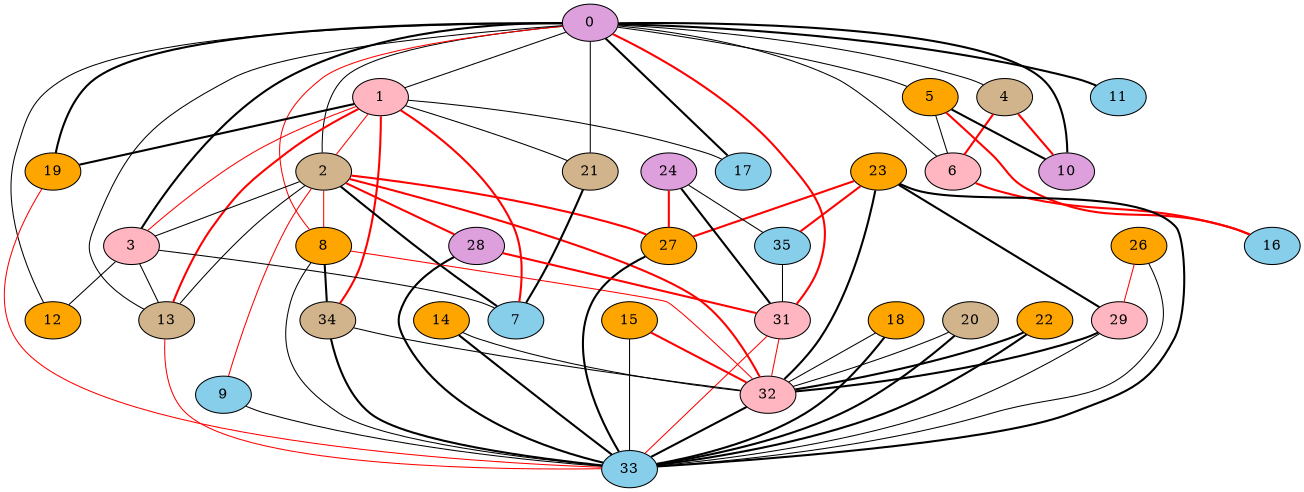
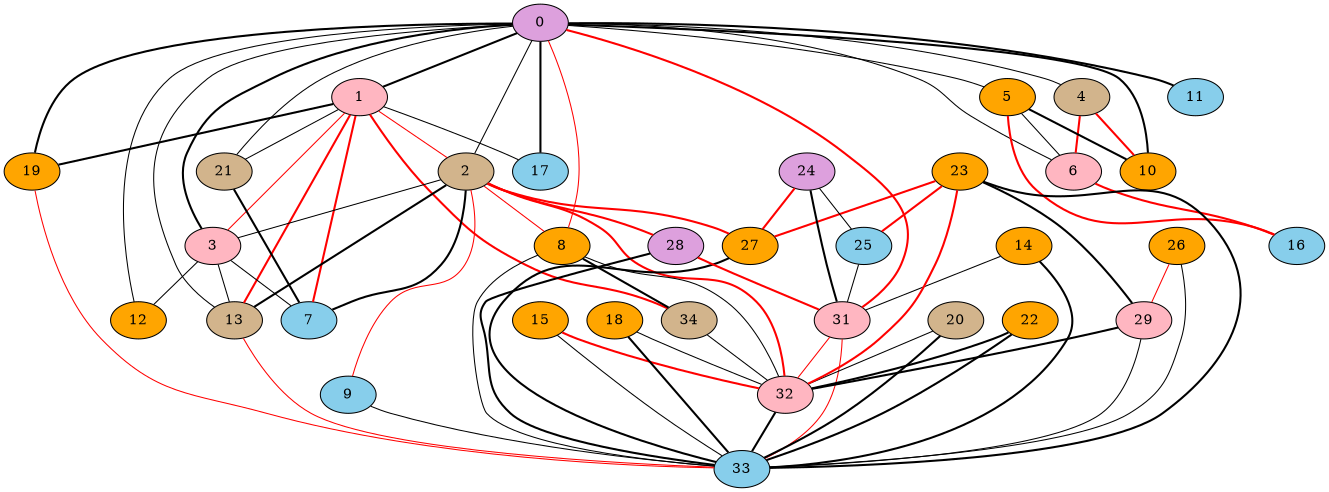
edge "0" -- "1": style solid -> bold
node "10": fillcolor plum -> orange
edge "2" -- "13": style solid -> bold
node "35": label "35" -> "25"
edge "8" -- "32": color red -> black
edge "23" -- "32": color black -> red
edge "14" -- "32": now "14" -- "31"
edge "34" -- "33": removed
